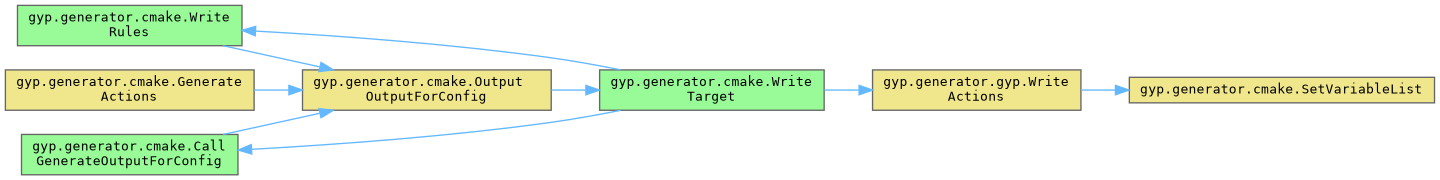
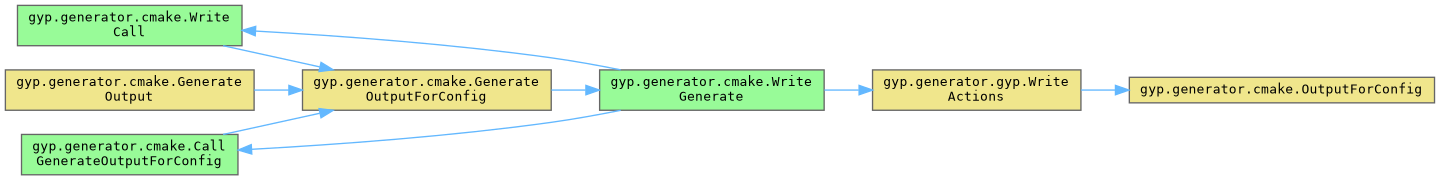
node "gyp.generator.cmake.Write Rules": label "gyp.generator.cmake.Write Rules" -> "gyp.generator.cmake.Write Call"
node "gyp.generator.cmake.Generate Actions": label "gyp.generator.cmake.Generate Actions" -> "gyp.generator.cmake.Generate Output"
node "gyp.generator.cmake.Output OutputForConfig": label "gyp.generator.cmake.Output OutputForConfig" -> "gyp.generator.cmake.Generate OutputForConfig"
node "gyp.generator.cmake.Write Target": label "gyp.generator.cmake.Write Target" -> "gyp.generator.cmake.Write Generate"
node "gyp.generator.cmake.SetVariableList": label "gyp.generator.cmake.SetVariableList" -> "gyp.generator.cmake.OutputForConfig"
